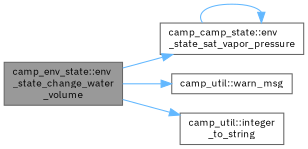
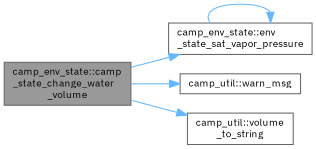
node "camp_camp_state::env _state_sat_vapor_pressure": label "camp_camp_state::env _state_sat_vapor_pressure" -> "camp_env_state::env _state_sat_vapor_pressure"
node "camp_env_state::env _state_change_water _volume": label "camp_env_state::env _state_change_water _volume" -> "camp_env_state::camp _state_change_water _volume"
node "camp_util::integer _to_string": label "camp_util::integer _to_string" -> "camp_util::volume _to_string"
